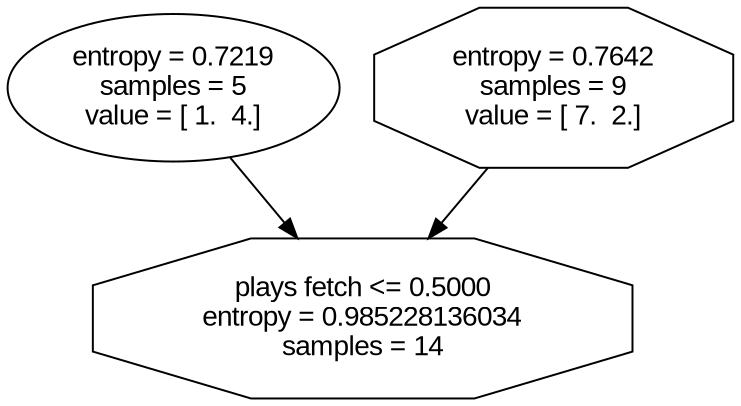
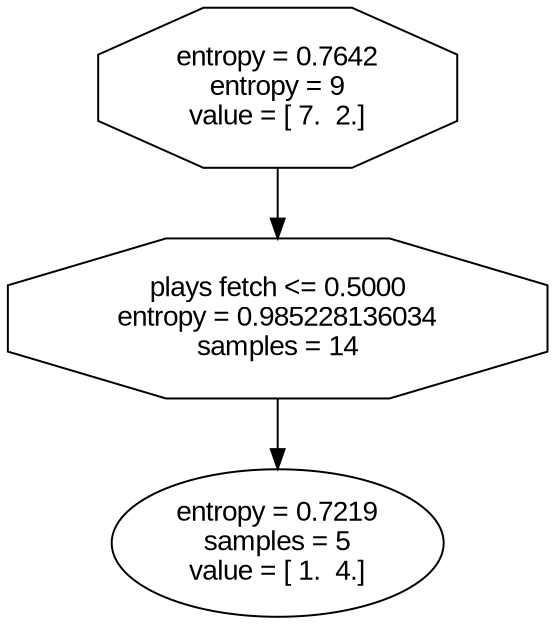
node "entropy = 0.7642 samples = 9 value = [ 7.  2.]": label "entropy = 0.7642 samples = 9 value = [ 7.  2.]" -> "entropy = 0.7642 entropy = 9 value = [ 7.  2.]"
edge "entropy = 0.7219 samples = 5 value = [ 1.  4.]" -> "plays fetch <= 0.5000 entropy = 0.985228136034 samples = 14": reversed
